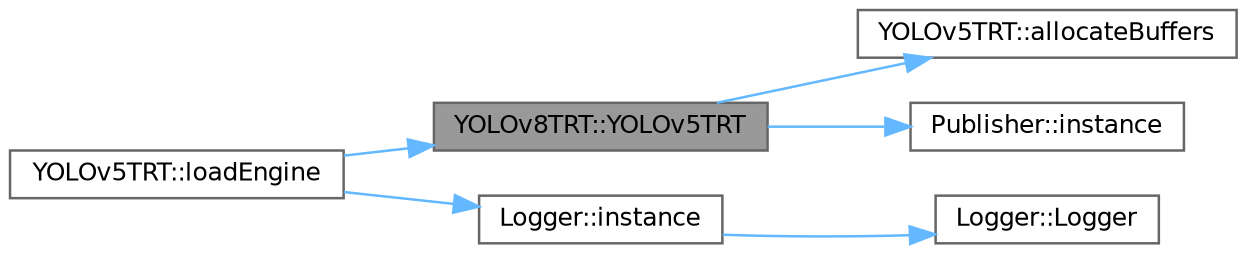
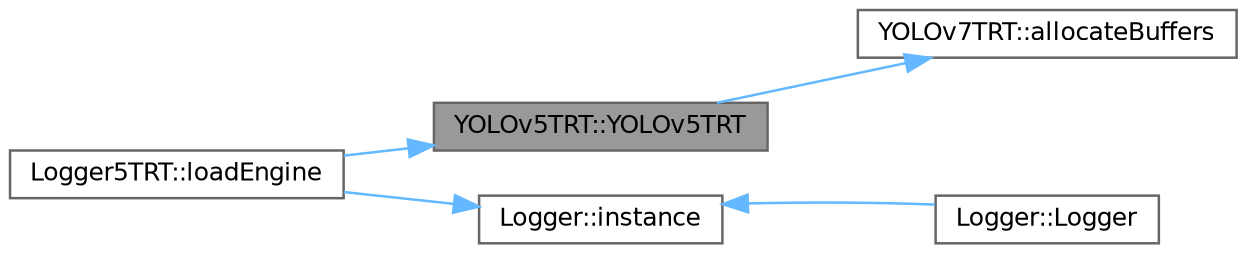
node "YOLOv5TRT::allocateBuffers": label "YOLOv5TRT::allocateBuffers" -> "YOLOv7TRT::allocateBuffers"
node "YOLOv8TRT::YOLOv5TRT": label "YOLOv8TRT::YOLOv5TRT" -> "YOLOv5TRT::YOLOv5TRT"
node "Publisher::instance": removed
node "YOLOv5TRT::loadEngine": label "YOLOv5TRT::loadEngine" -> "Logger5TRT::loadEngine"
edge "Logger::instance" -> "Logger::Logger": reversed
